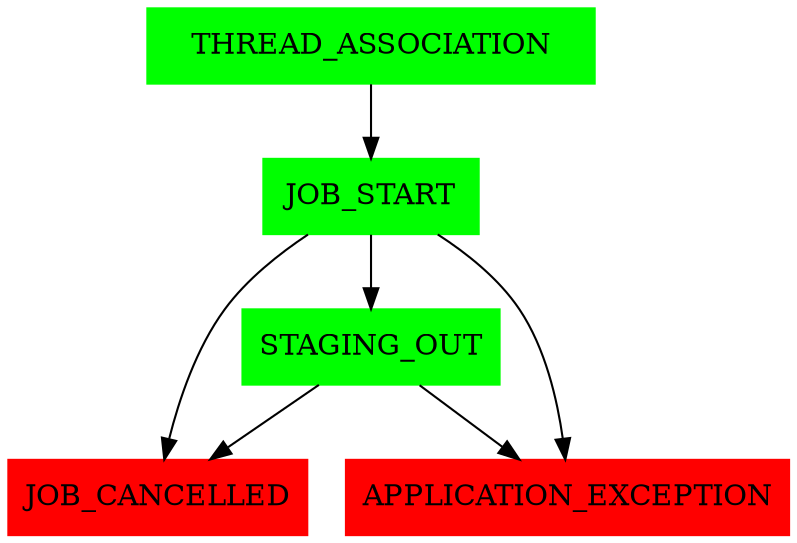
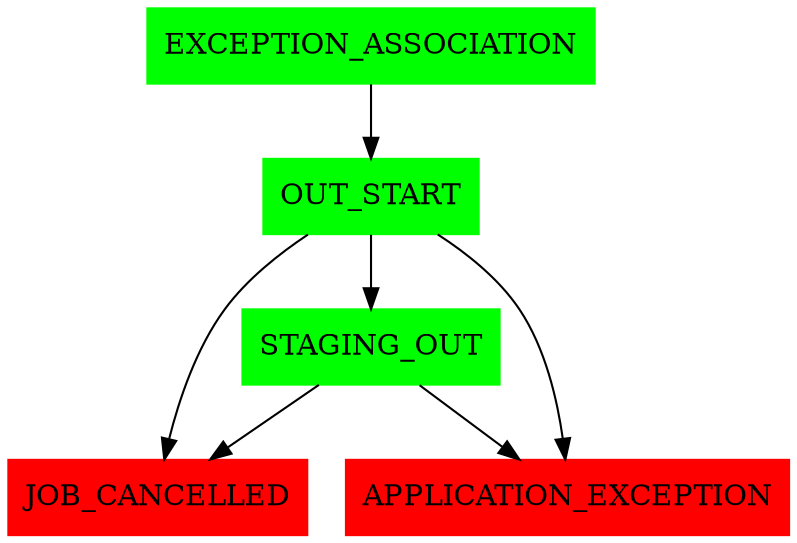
node "THREAD_ASSOCIATION": label "THREAD_ASSOCIATION" -> "EXCEPTION_ASSOCIATION"
node "JOB_START": label "JOB_START" -> "OUT_START"
